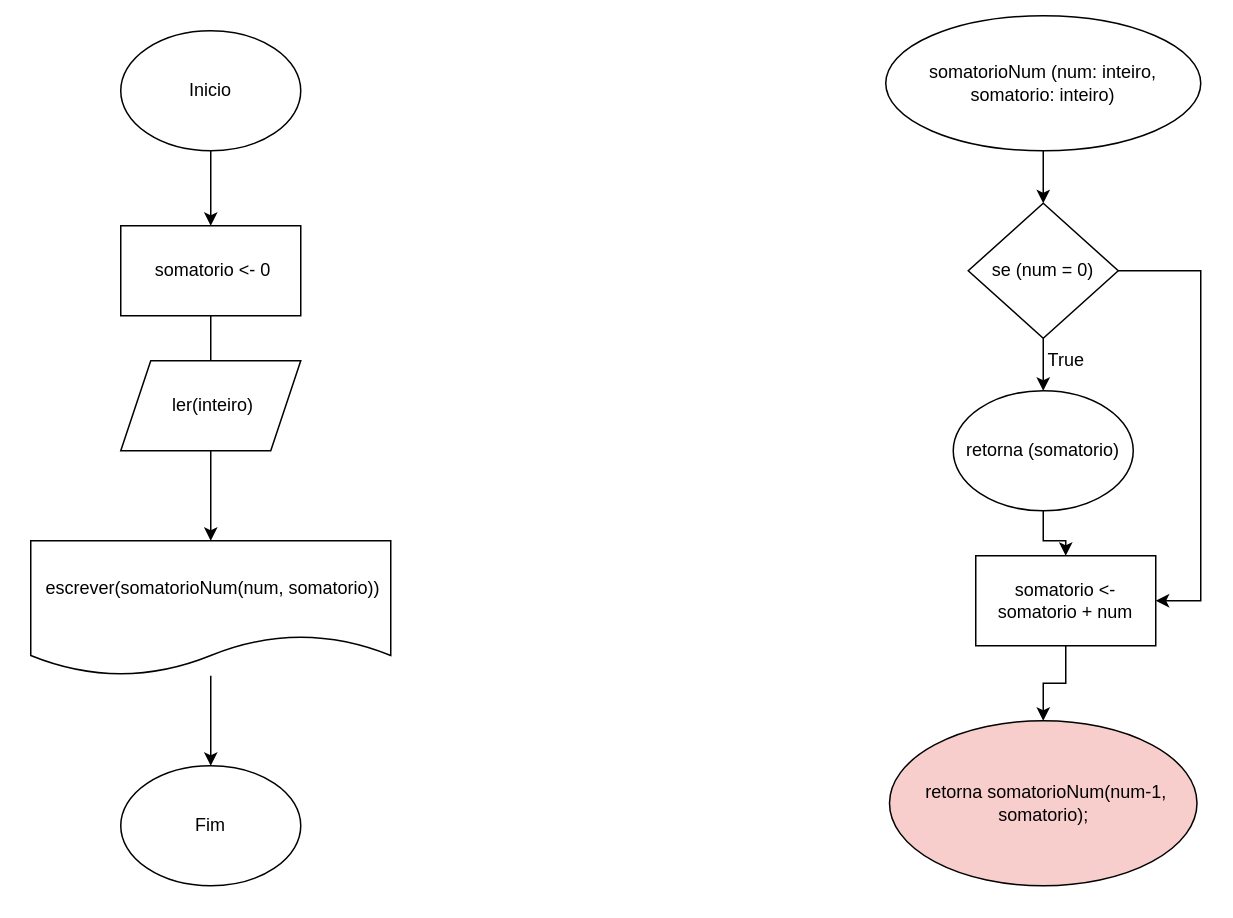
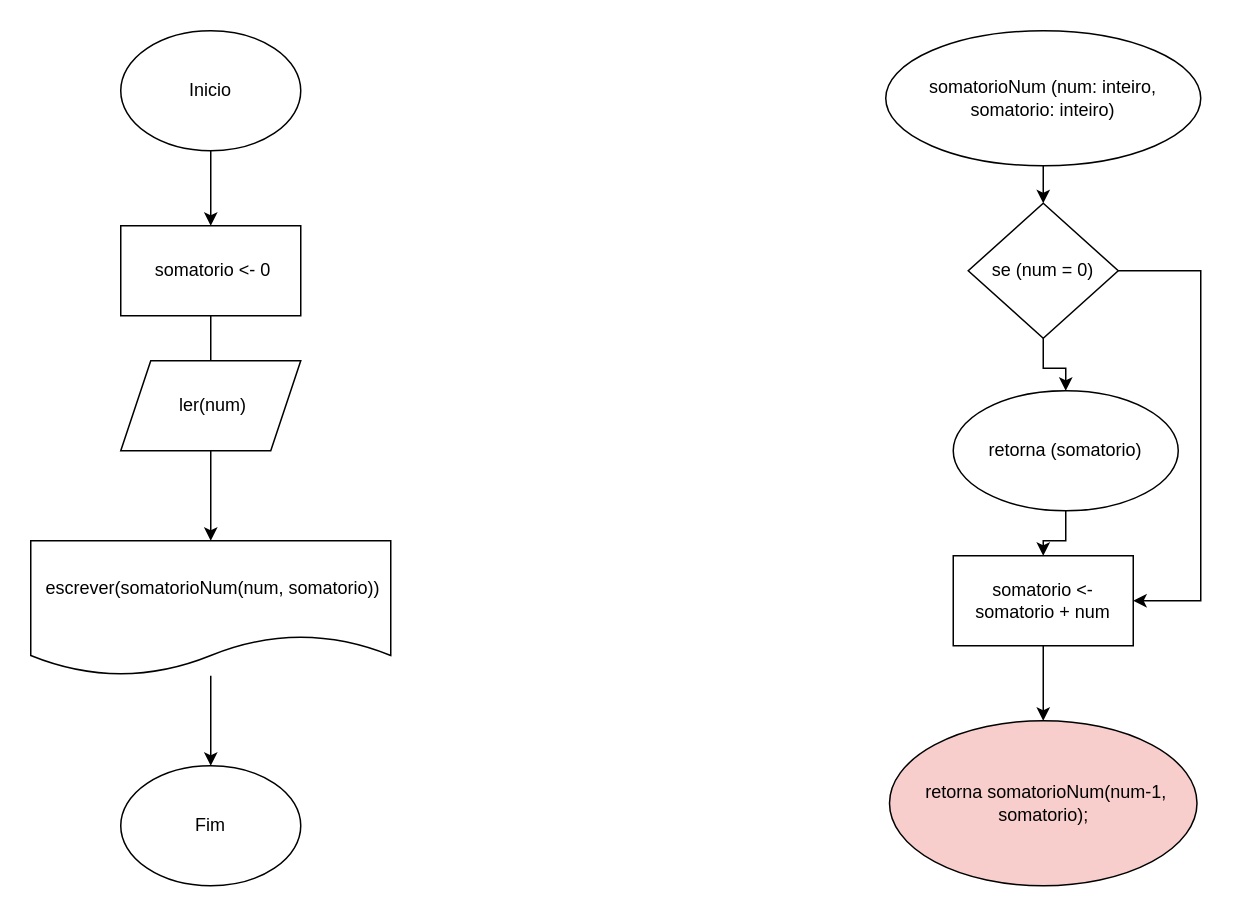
node "somatorioNum (num: inteiro, somatorio: inteiro)": moved (1043, 83) -> (1043, 98)
node "True": removed
node "ler(inteiro)": label "ler(inteiro)" -> "ler(num)"
node "retorna (somatorio)": size 180x120 -> 225x120
node "somatorio <- somatorio + num": moved (1066, 601) -> (1043, 601)
